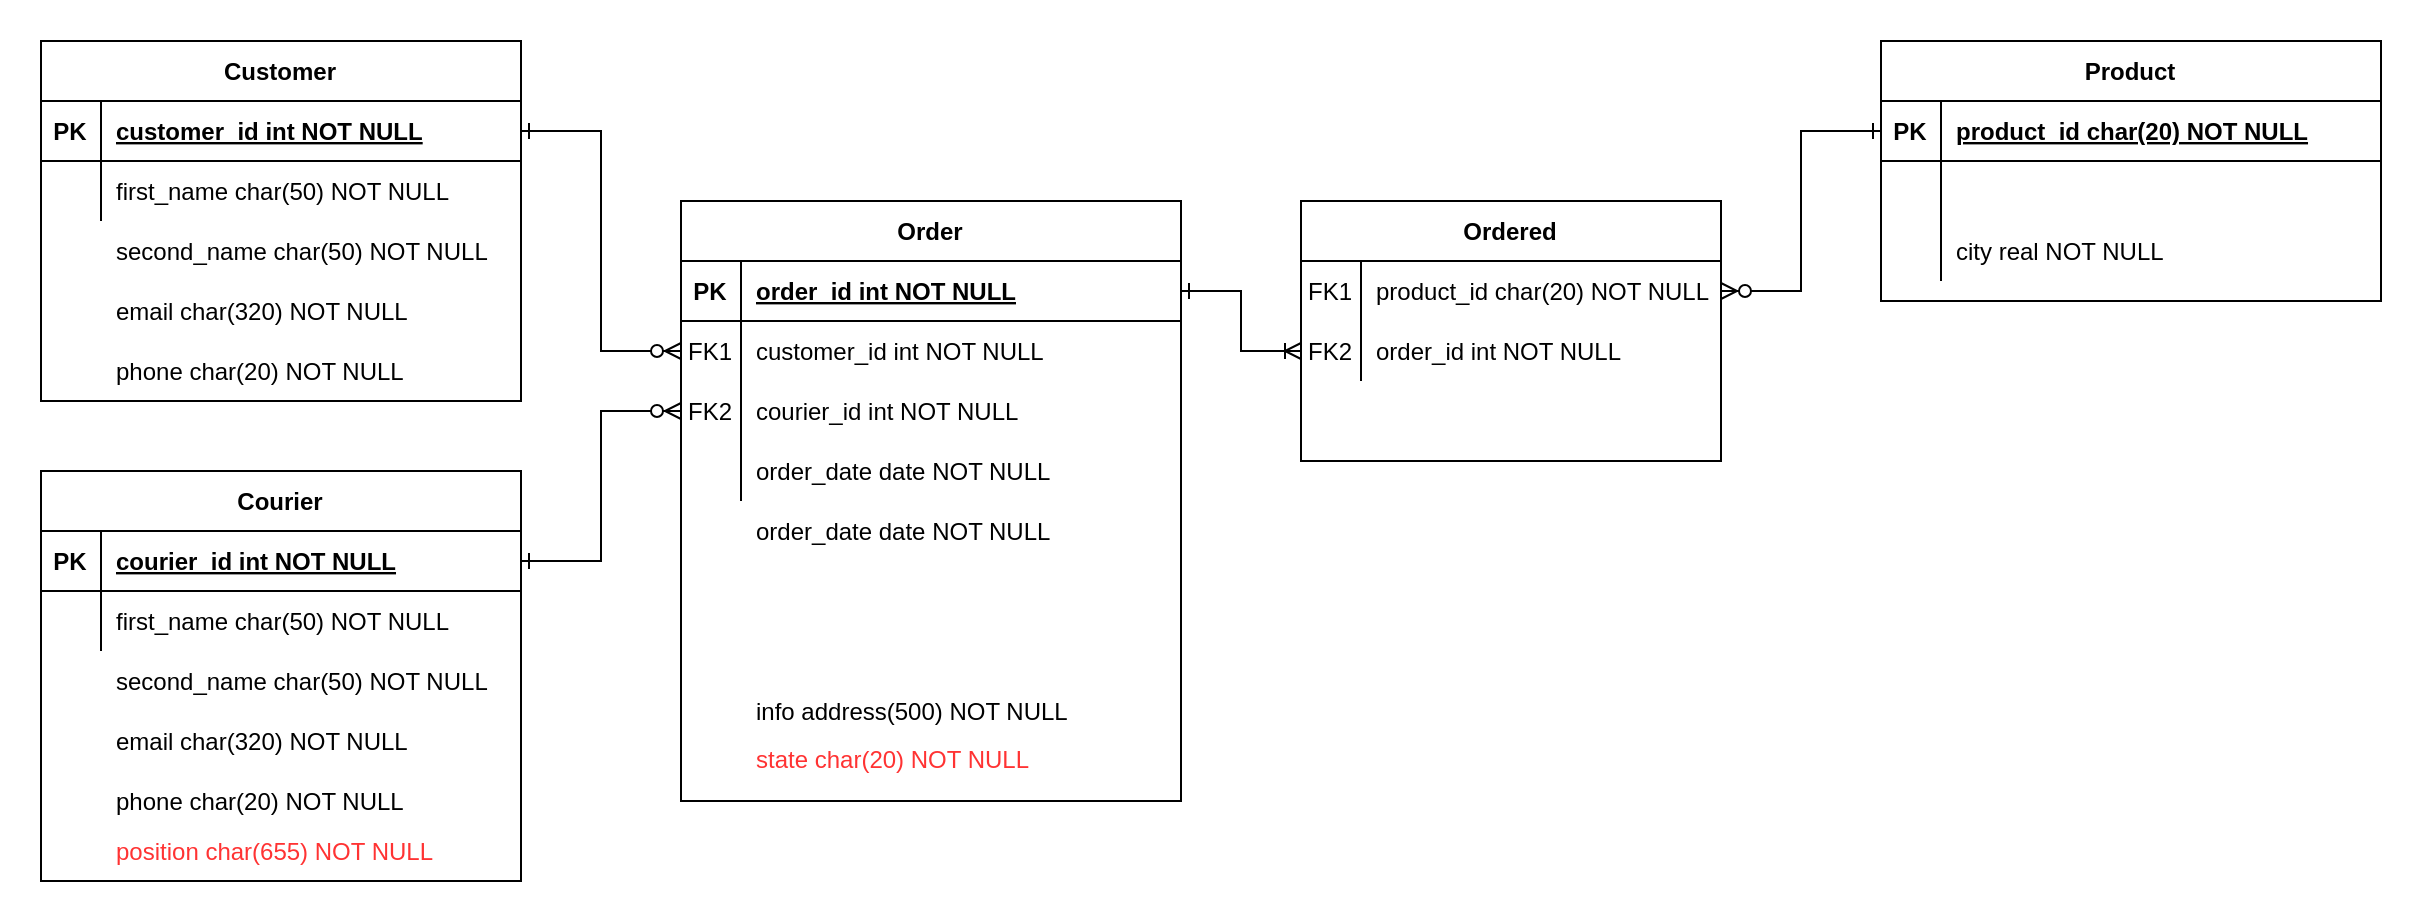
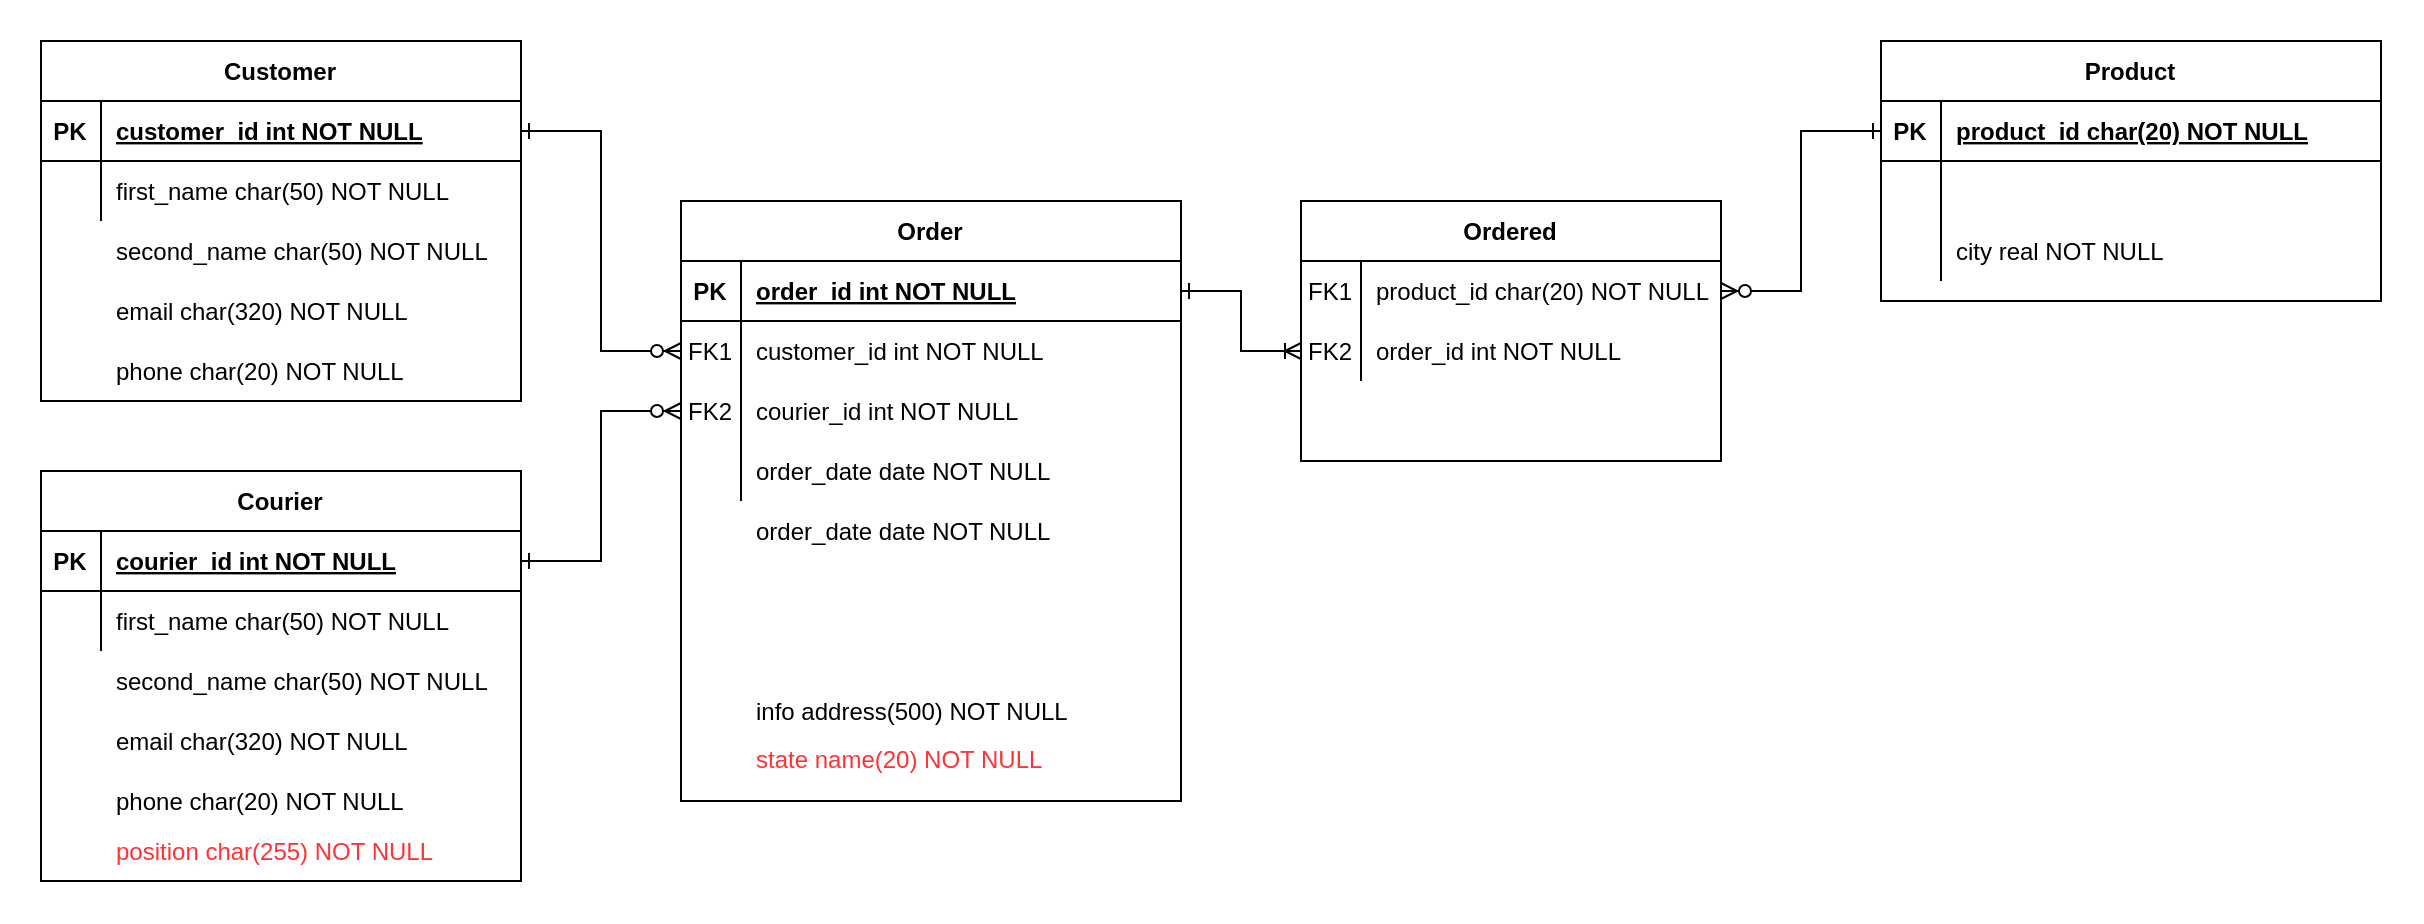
node "state char(20) NOT NULL": label "state char(20) NOT NULL" -> "state name(20) NOT NULL"
node "position char(655) NOT NULL": label "position char(655) NOT NULL" -> "position char(255) NOT NULL"
